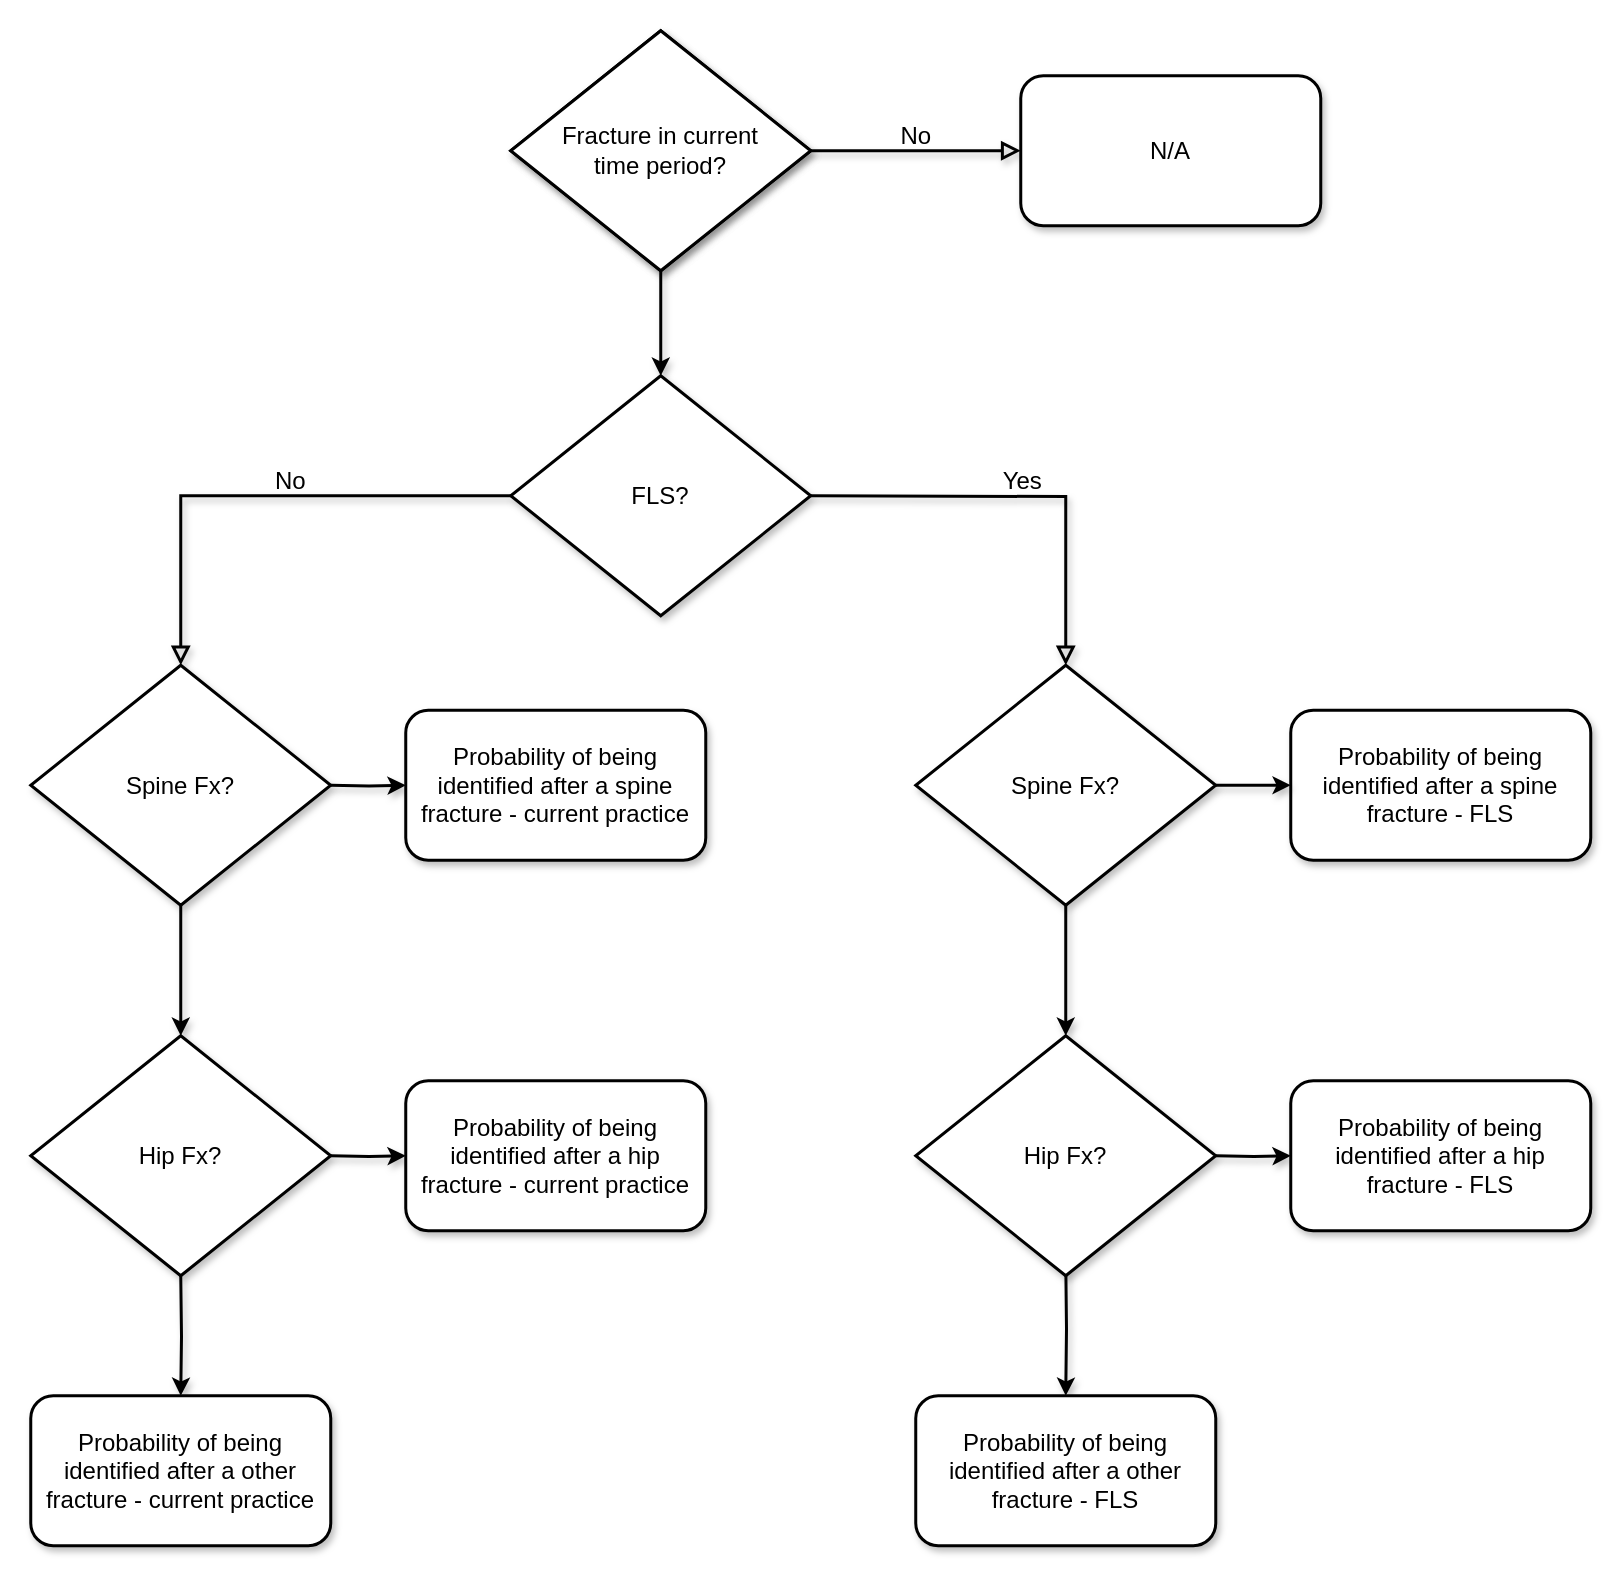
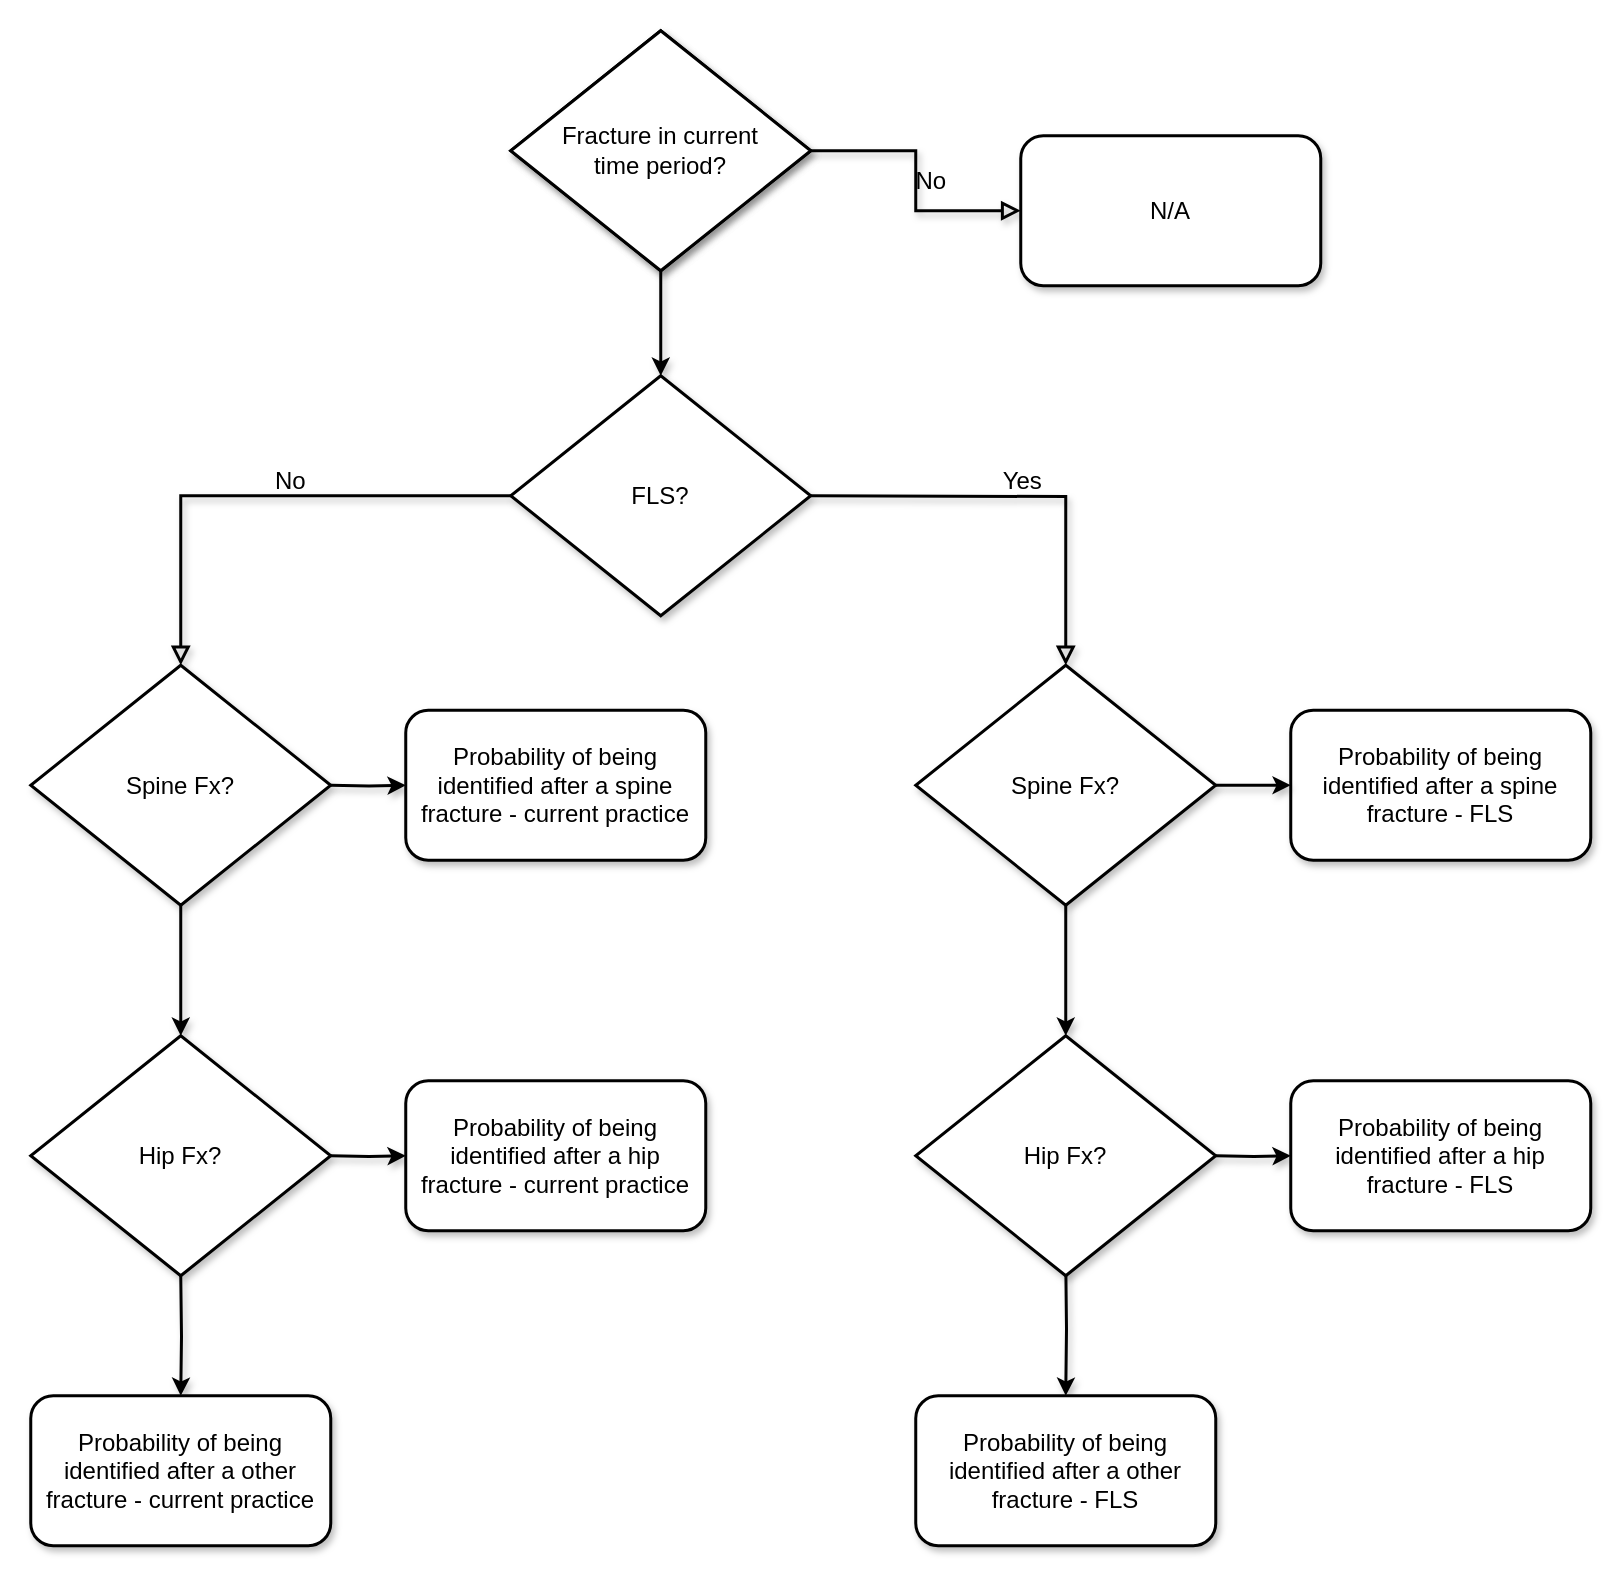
node "N/A": moved (1171, 151) -> (1171, 211)
